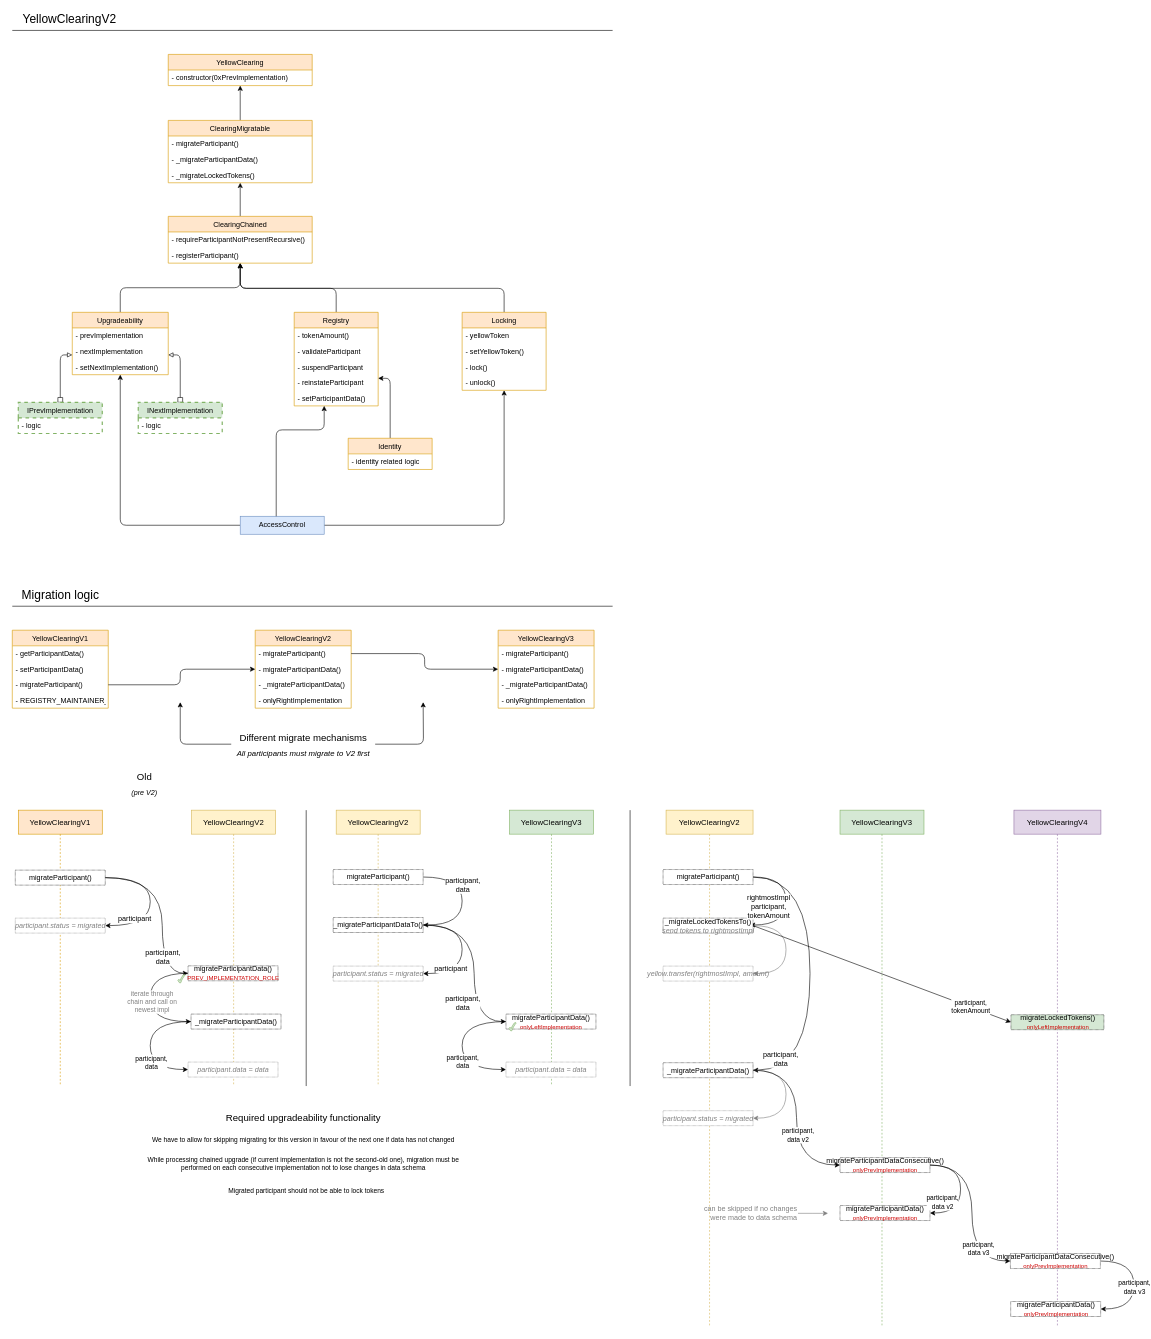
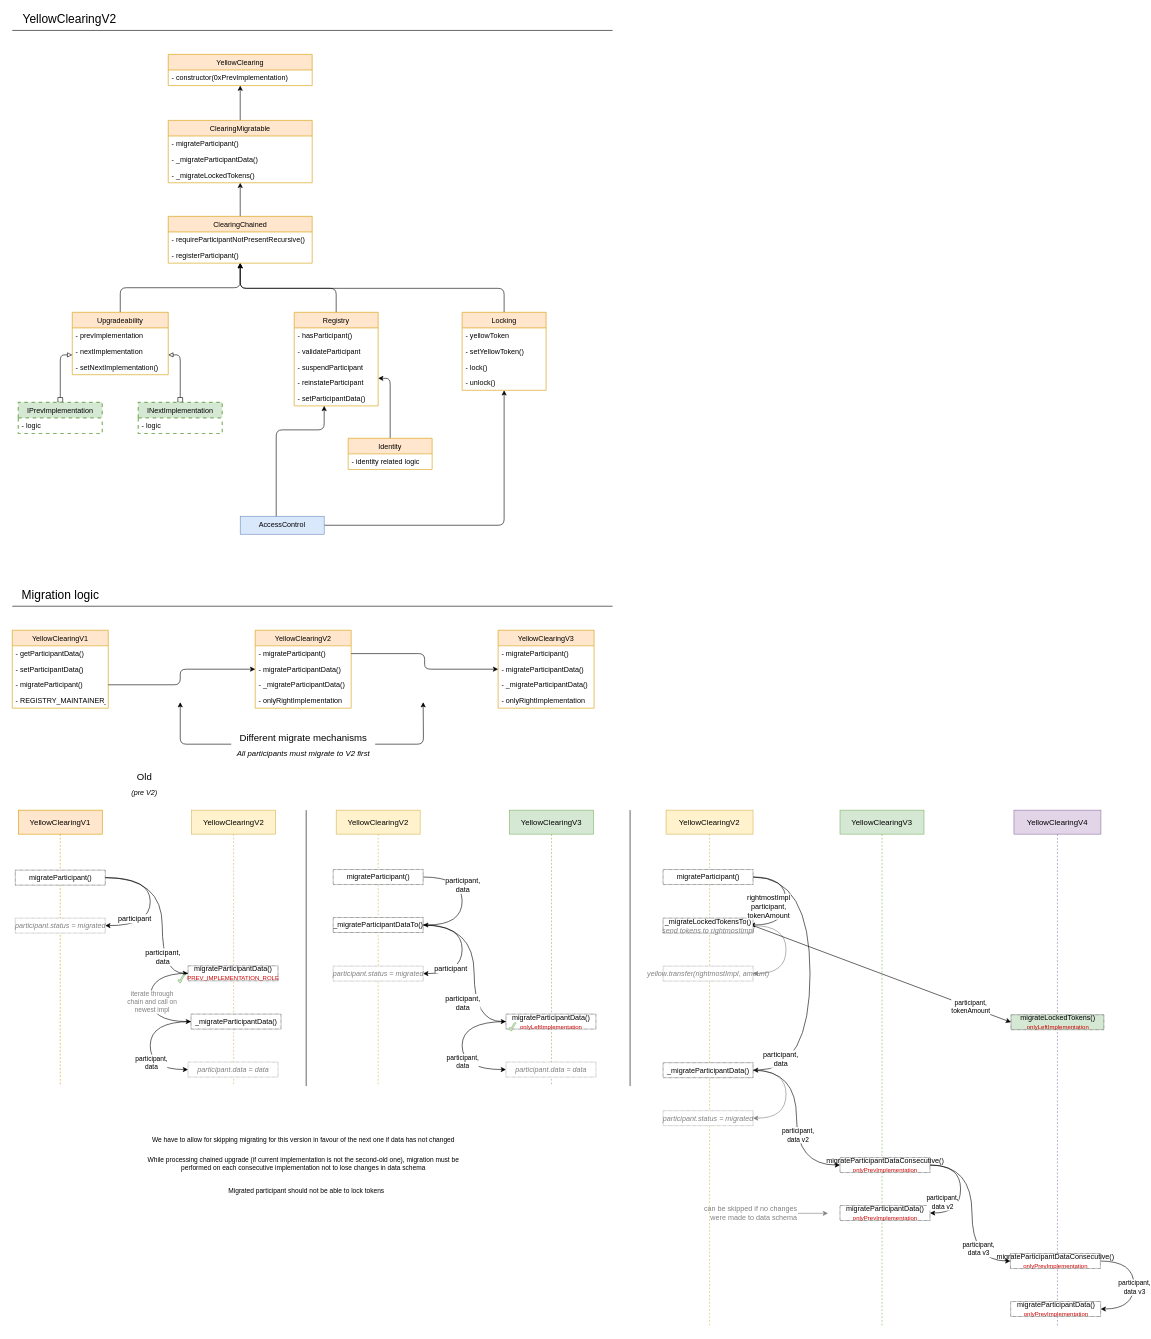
node "- tokenAmount()": label "- tokenAmount()" -> "- hasParticipant()"
edge "AccessControl" -> "Upgradeability": removed
node "Required upgradeability functionality": removed
